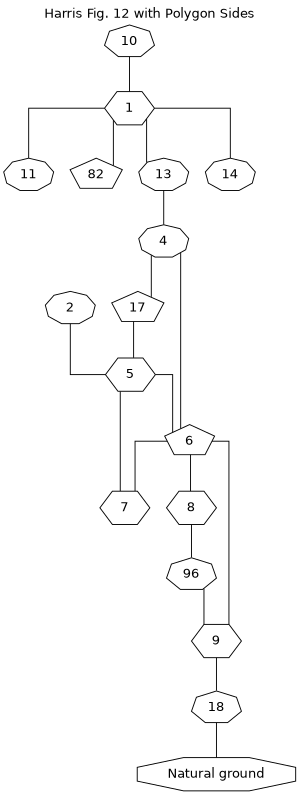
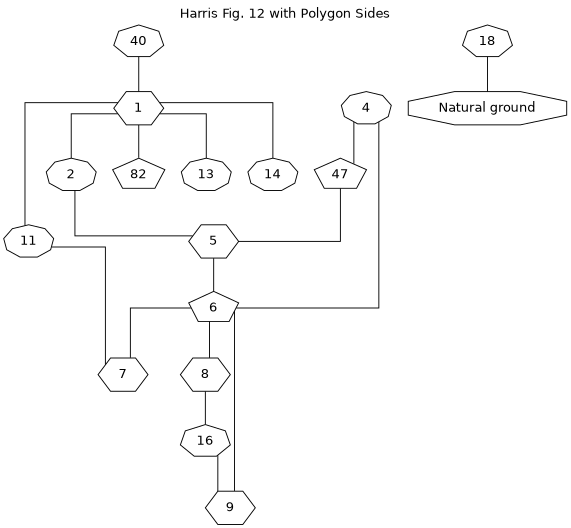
node "10": label "10" -> "40"
edge "1" -- "2": added
edge "13" -- "4": removed
node "17": label "17" -> "47"
edge "5" -- "7": now "11" -- "7"
node "96": label "96" -> "16"
edge "9" -- "18": removed
